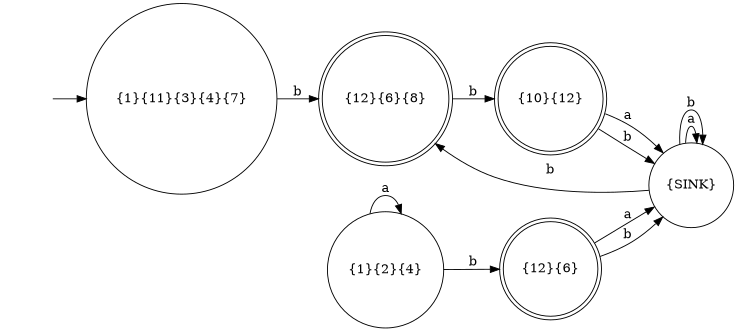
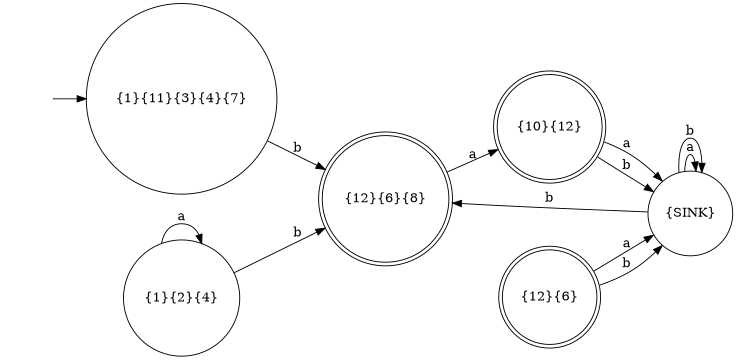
edge "{12}{6}{8}" -> "{10}{12}": label "b" -> "a"
edge "{1}{2}{4}" -> "{12}{6}": now "{1}{2}{4}" -> "{12}{6}{8}"
